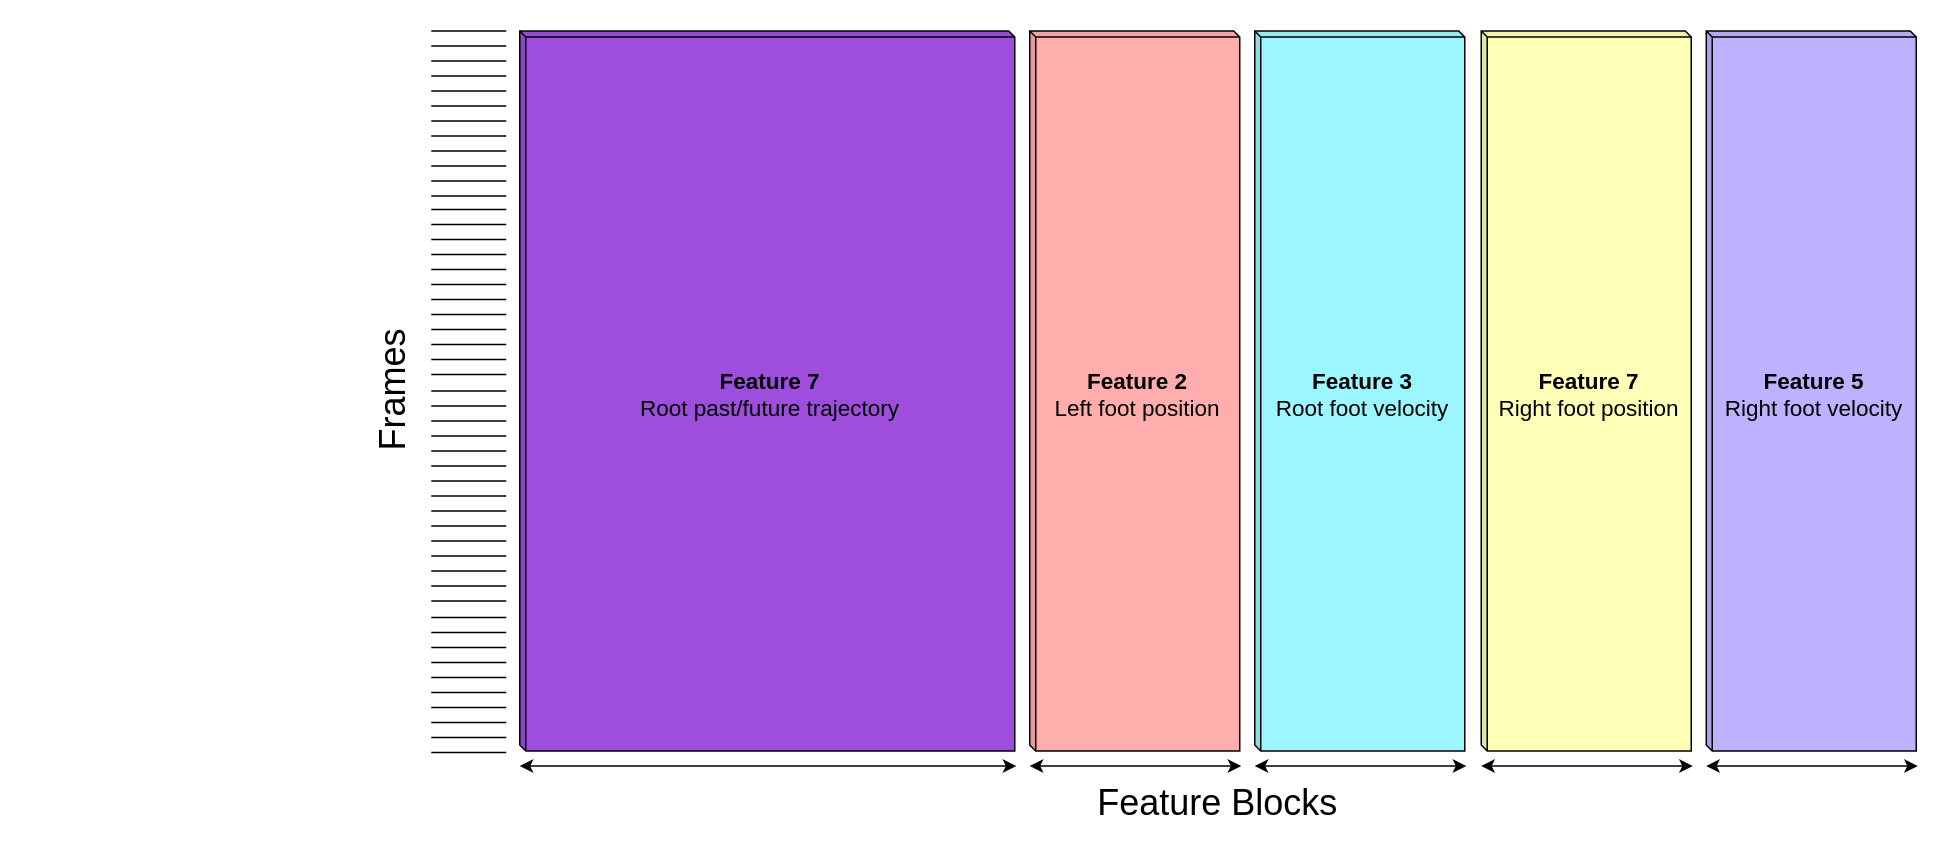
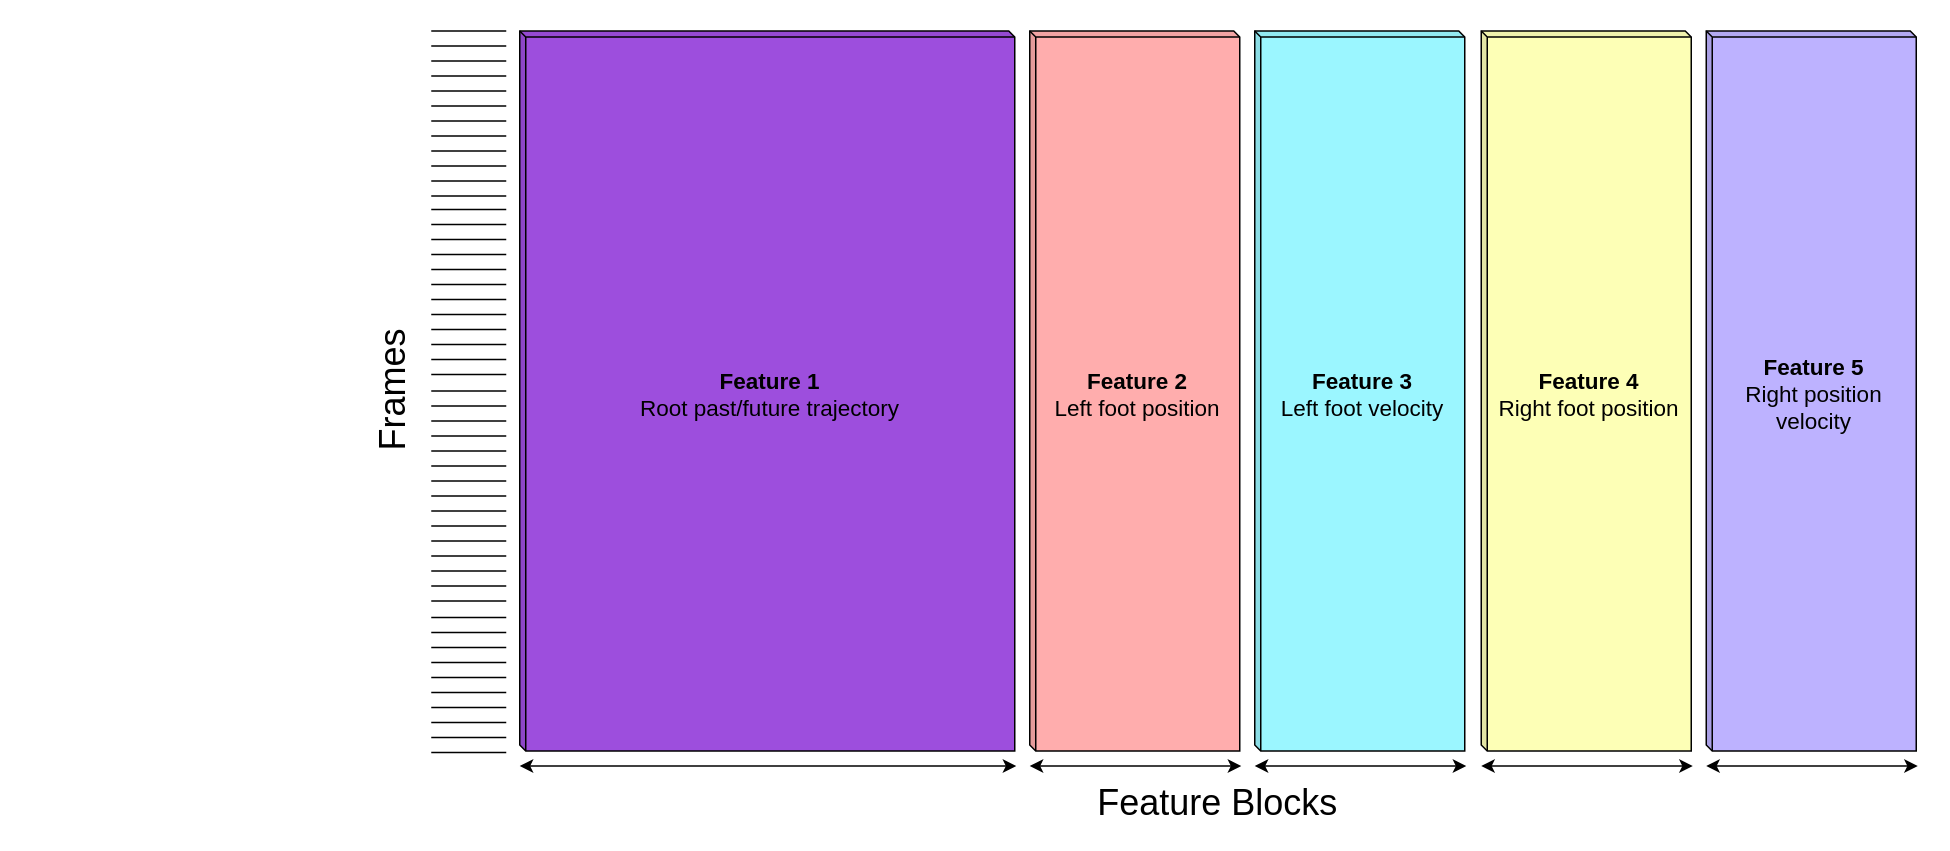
node "Feature 7Root past/future trajectory": label "Feature 7Root past/future trajectory" -> "Feature 1Root past/future trajectory"
node "Feature 3Root foot velocity": label "Feature 3Root foot velocity" -> "Feature 3Left foot velocity"
node "Feature 7Right foot position": label "Feature 7Right foot position" -> "Feature 4Right foot position"
node "Feature 5Right foot velocity": label "Feature 5Right foot velocity" -> "Feature 5Right position velocity"
